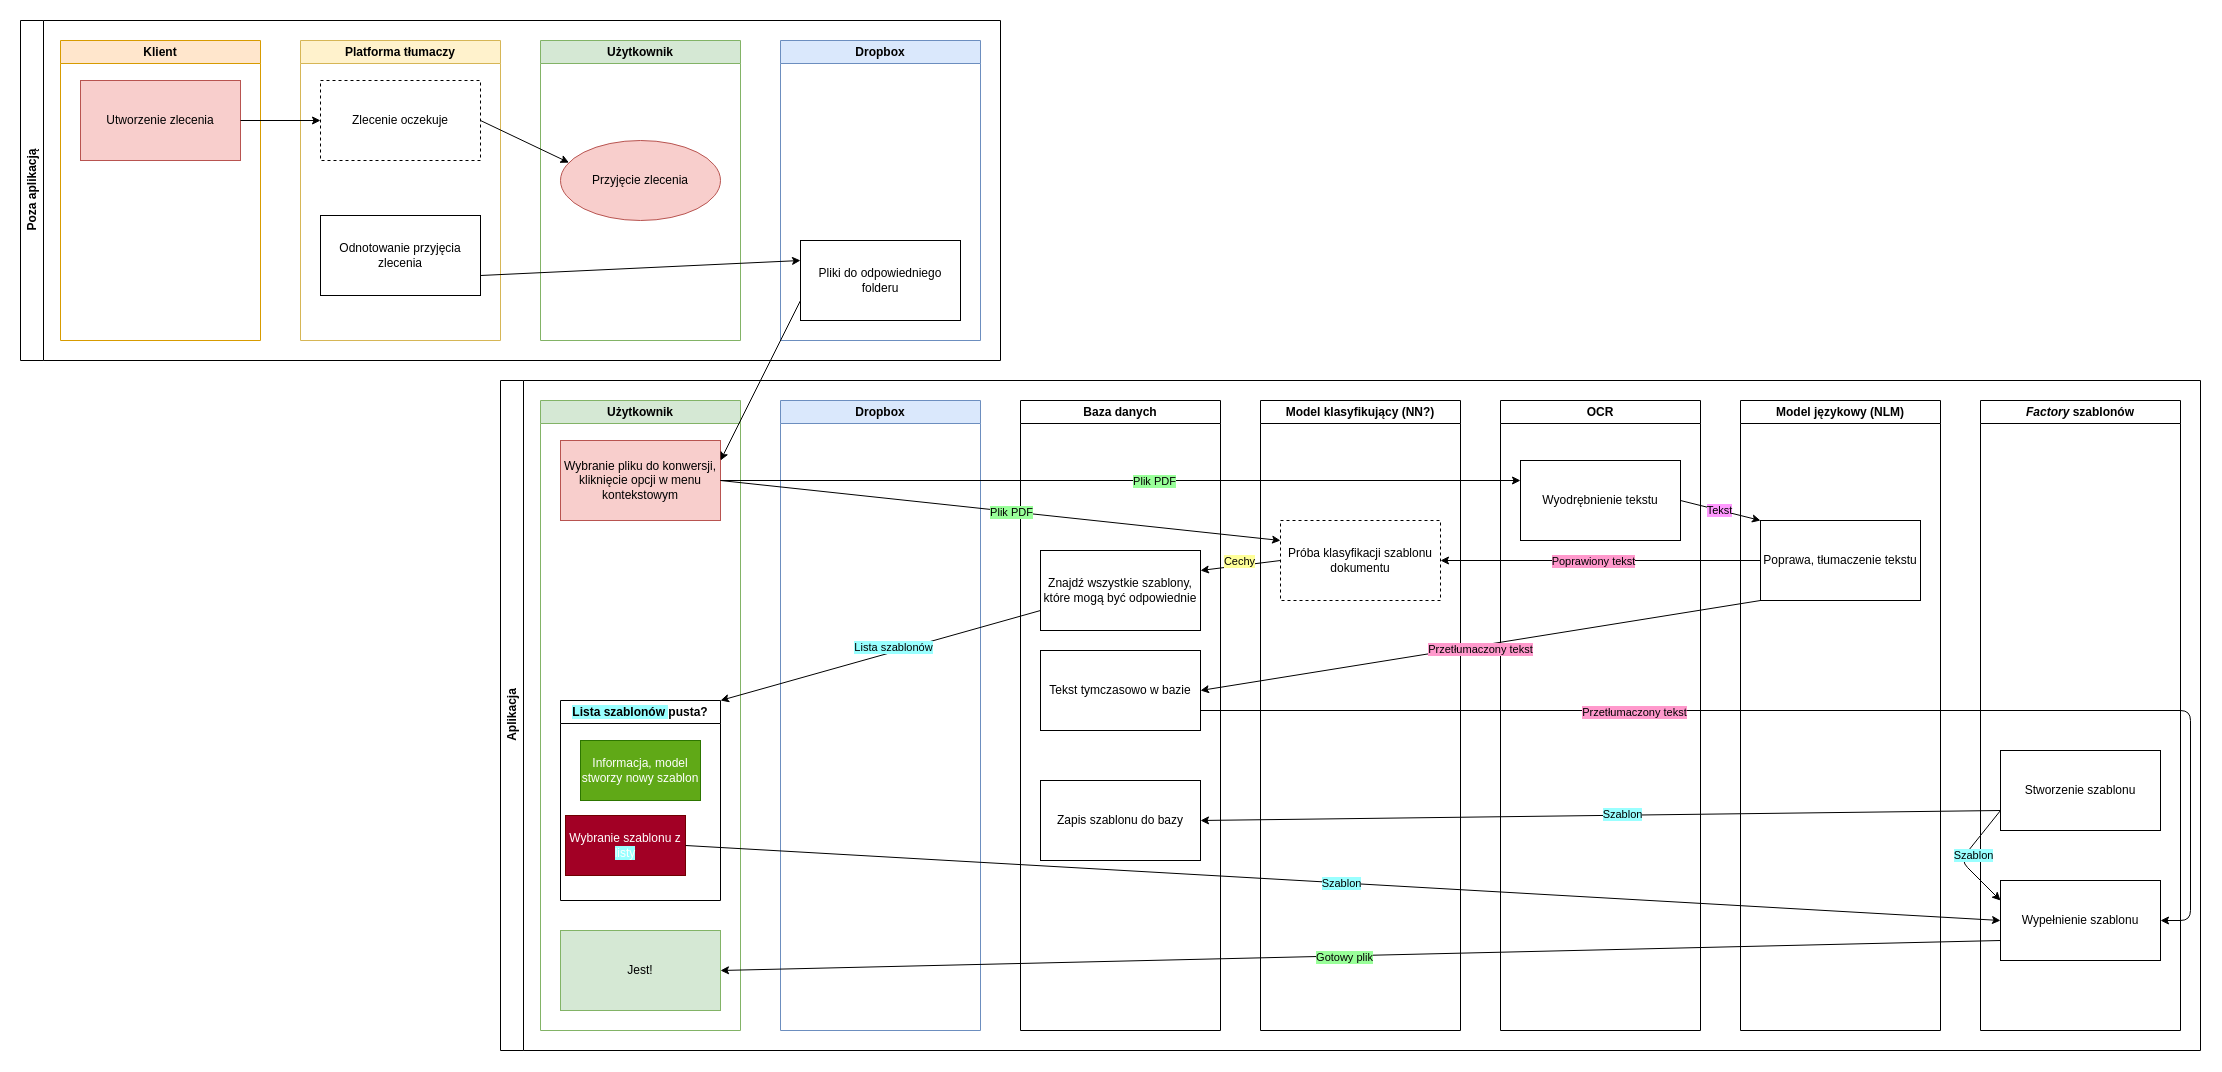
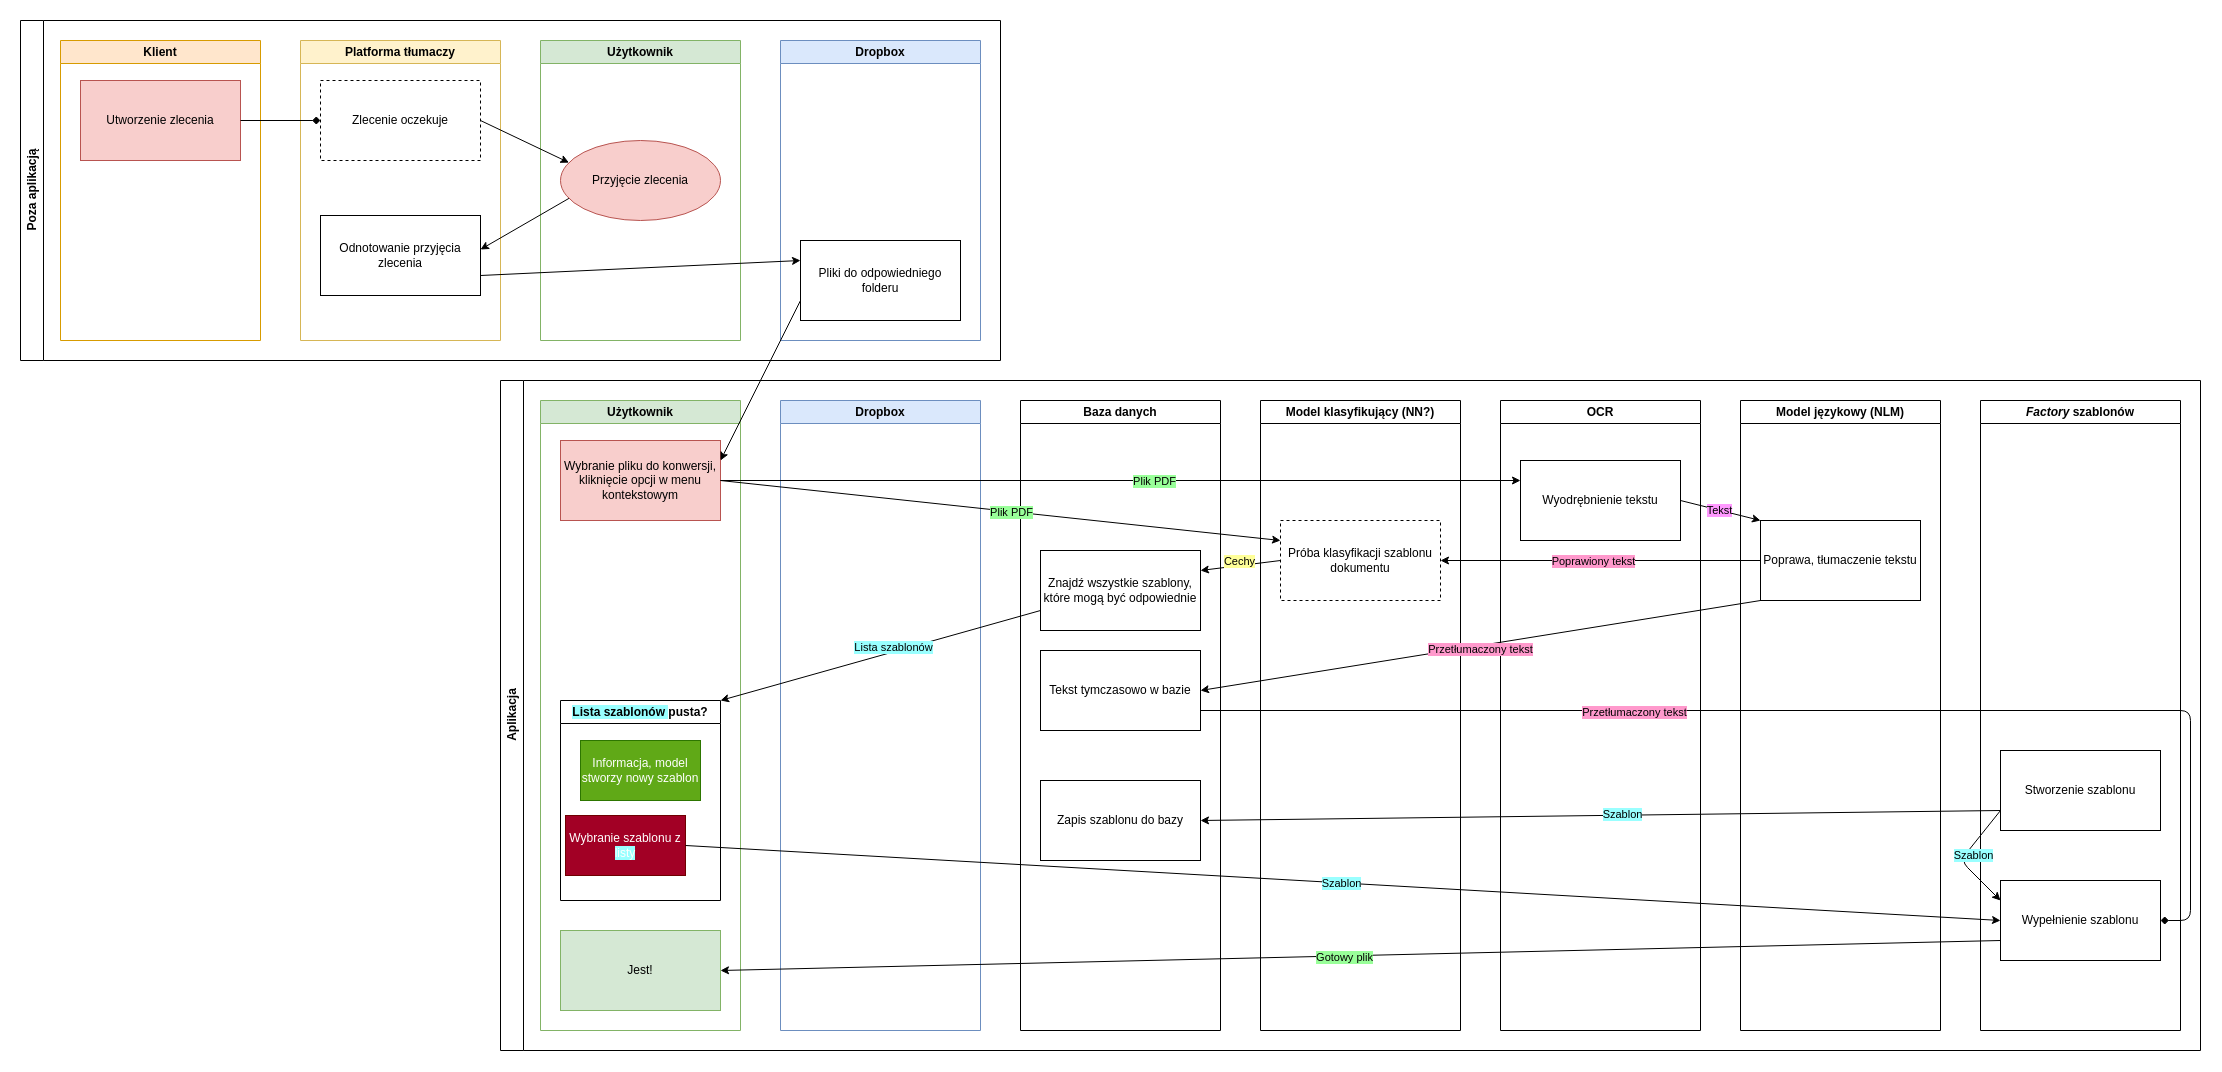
edge "Utworzenie zlecenia" -> "Zlecenie oczekuje": arrowhead classic -> diamond
edge "Przyjęcie zlecenia" -> "Odnotowanie przyjęcia zlecenia": added
edge "Tekst tymczasowo w bazie" -> "Wypełnienie szablonu": arrowhead classic -> diamond
